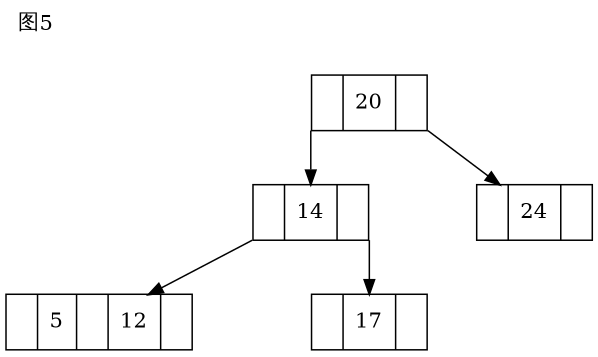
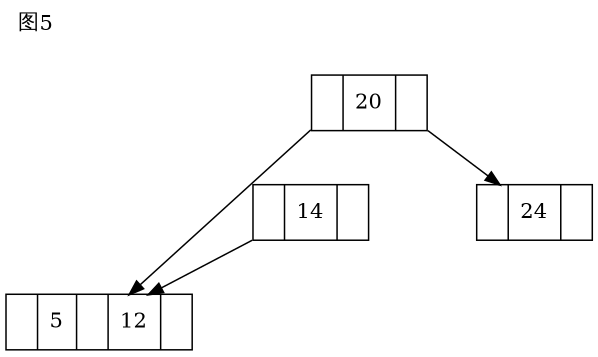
edge "20" -> "14": now "20" -> "5"
node "17": removed
